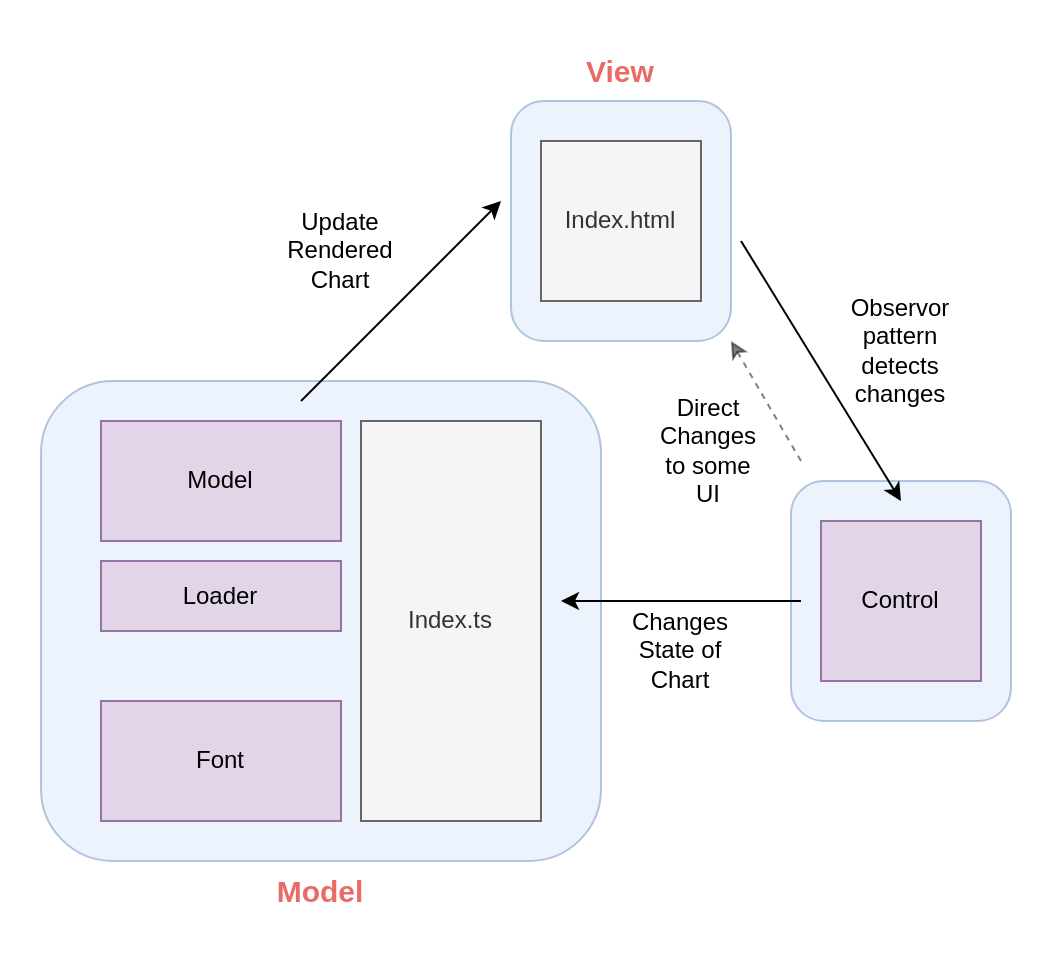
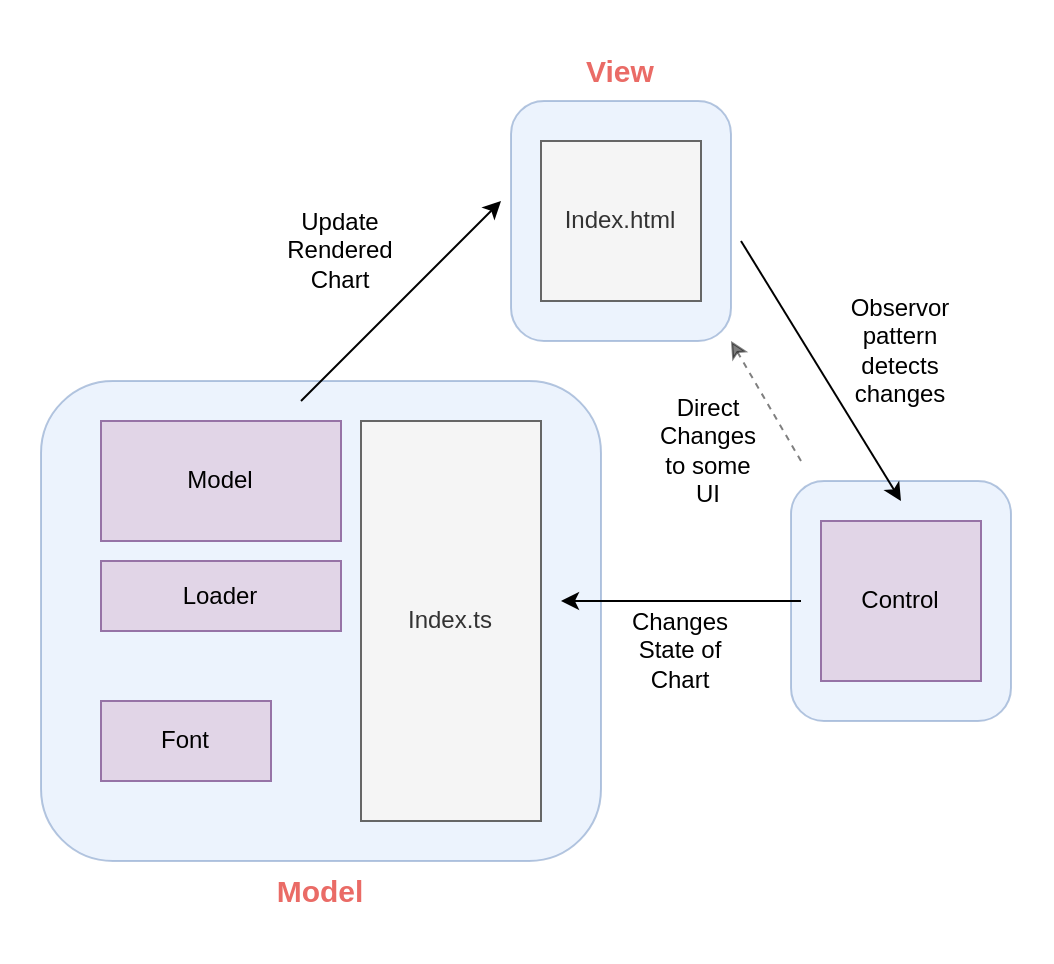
node "Font": size 240x120 -> 170x80
